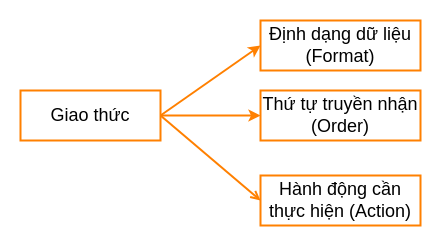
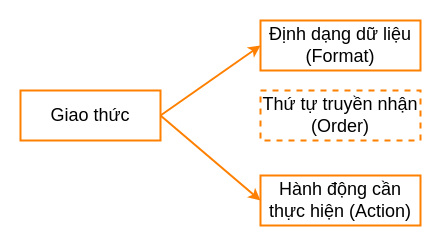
edge "Giao thức" -> "Thứ tự truyền nhận(Order)": removed
node "Thứ tự truyền nhận(Order)": style solid -> dashed
edge "Giao thức" -> "Hành động cần thực hiện (Action)": arrowhead open -> classic
